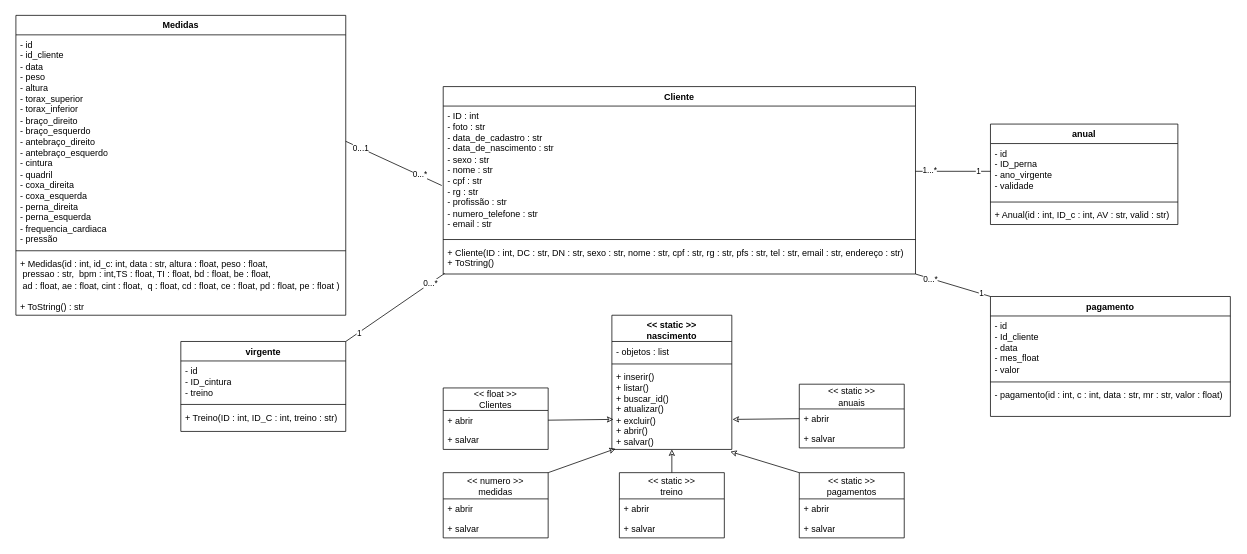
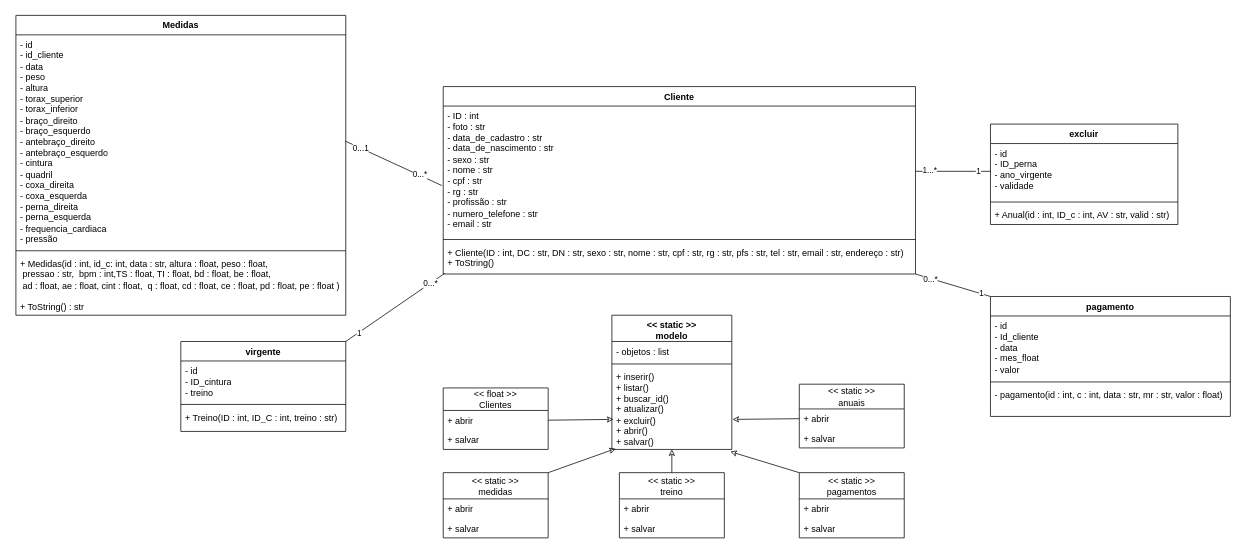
node "anual": label "anual" -> "excluir"
node "<< static >> nascimento": label "<< static >> nascimento" -> "<< static >> modelo"
node "<< numero >> medidas": label "<< numero >> medidas" -> "<< static >> medidas"
